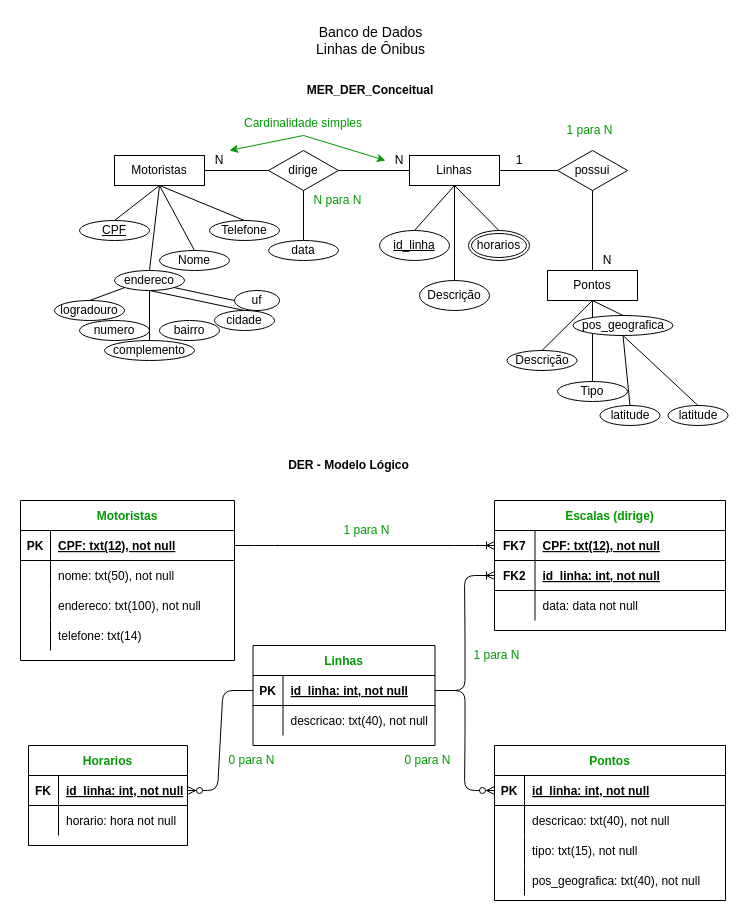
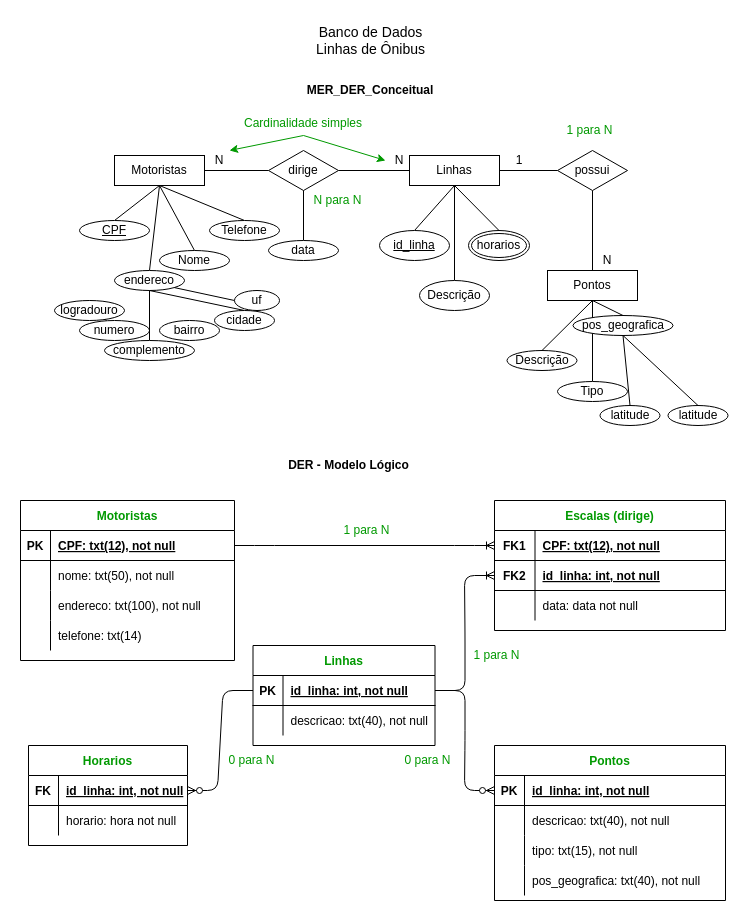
edge "endereco" -- "logradouro": now "numero" -- "logradouro"
node "FK7": label "FK7" -> "FK1"
